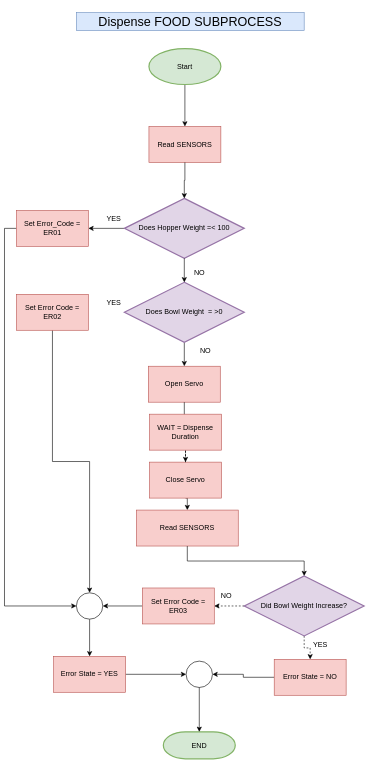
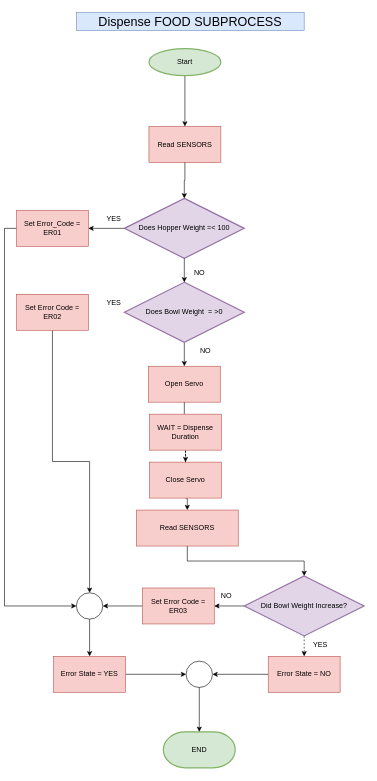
node "Start": size 72x36 -> 72x27
edge "Did Bowl Weight Increase?" -> "Set Error Code = ER03": style dashed -> solid
node "Error State = NO": moved (311, 678) -> (305, 675)
node "END": size 72x27 -> 72x36
